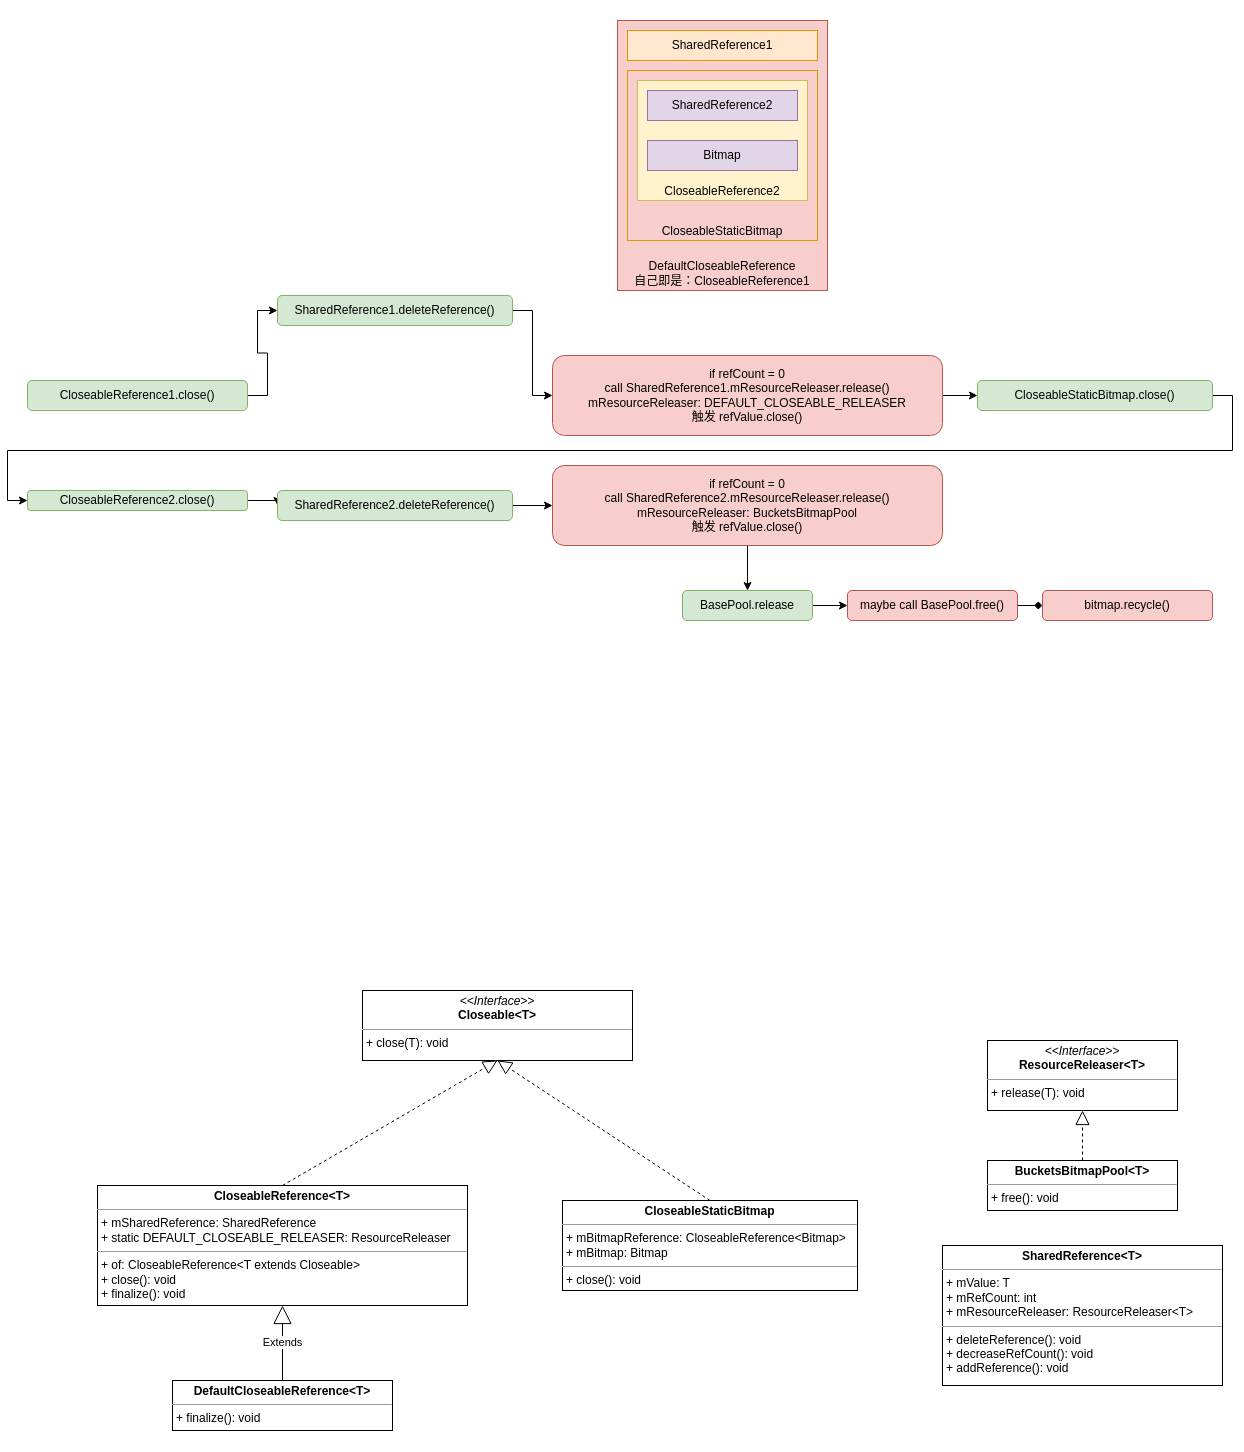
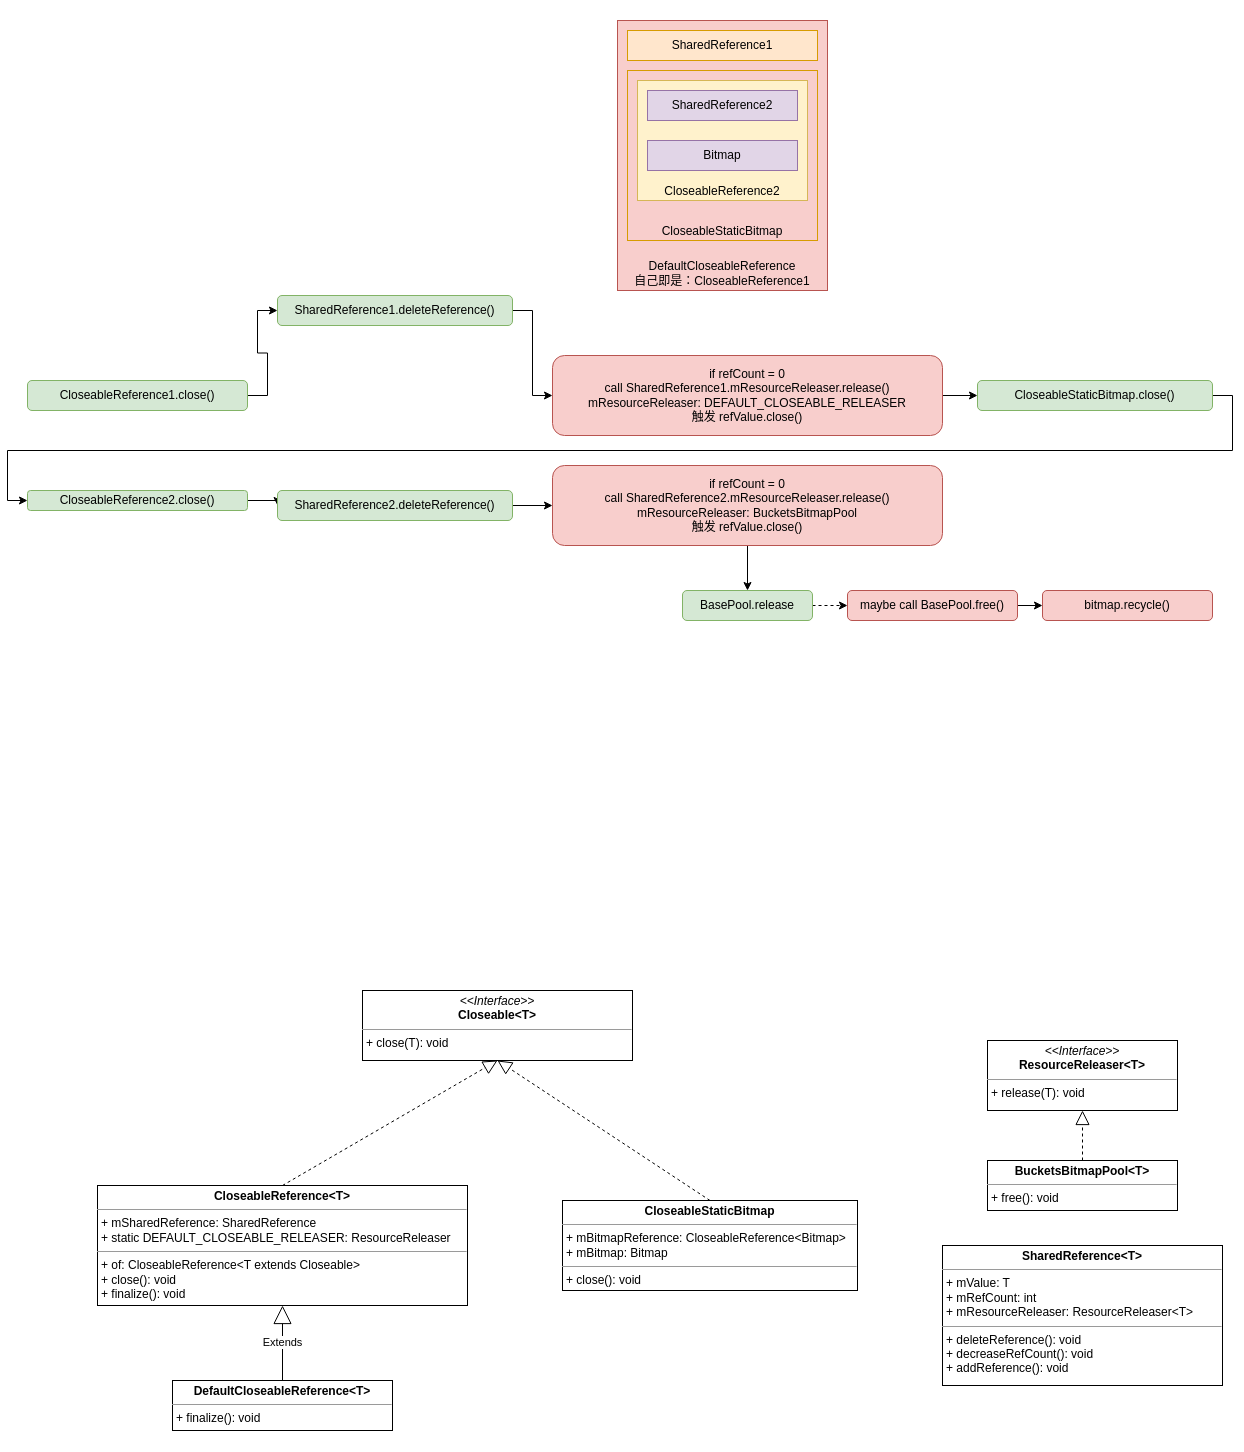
edge "BasePool.release" -> "maybe call BasePool.free()": style solid -> dashed
edge "maybe call BasePool.free()" -> "bitmap.recycle()": arrowhead diamond -> classic
